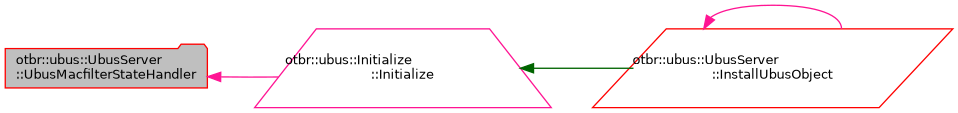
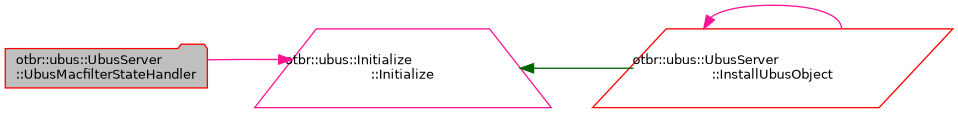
edge "otbr::ubus::Initialize ::Initialize" -> "otbr::ubus::UbusServer ::UbusMacfilterStateHandler": reversed
